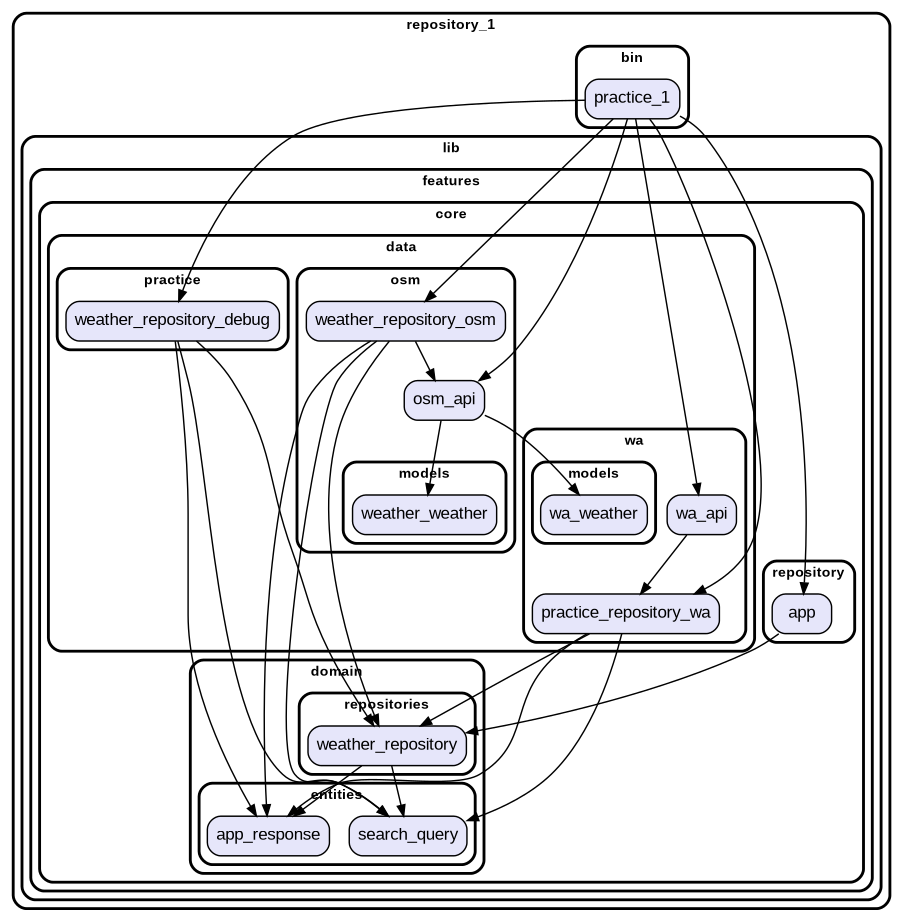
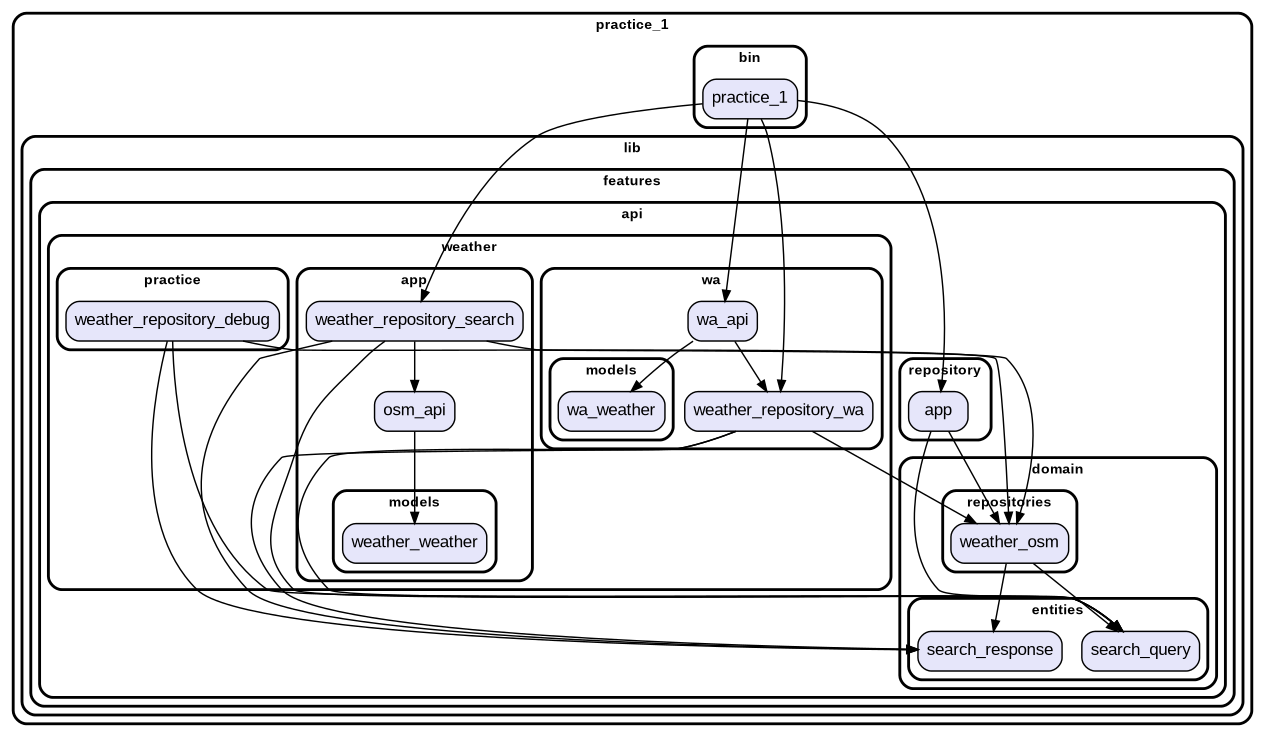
cluster "repository_1": label "repository_1" -> "practice_1"
edge "practice_1" -> "weather_repository_debug": removed
cluster "core": label "core" -> "api"
cluster "data": label "data" -> "weather"
edge "practice_1" -> "osm_api": removed
cluster "osm": label "osm" -> "app"
node "weather_repository_osm": label "weather_repository_osm" -> "weather_repository_search"
edge "osm_api" -> "wa_weather": now "wa_api" -> "wa_weather"
edge "app" -> "search_query": added
node "practice_repository_wa": label "practice_repository_wa" -> "weather_repository_wa"
node "weather_repository": label "weather_repository" -> "weather_osm"
node "app_response": label "app_response" -> "search_response"
